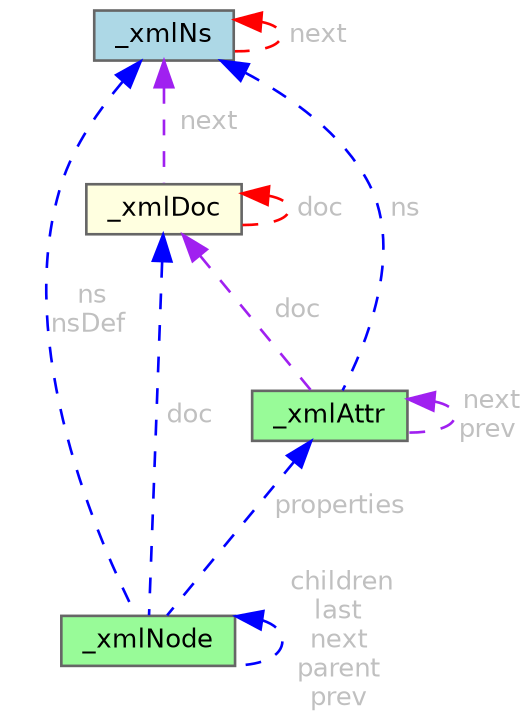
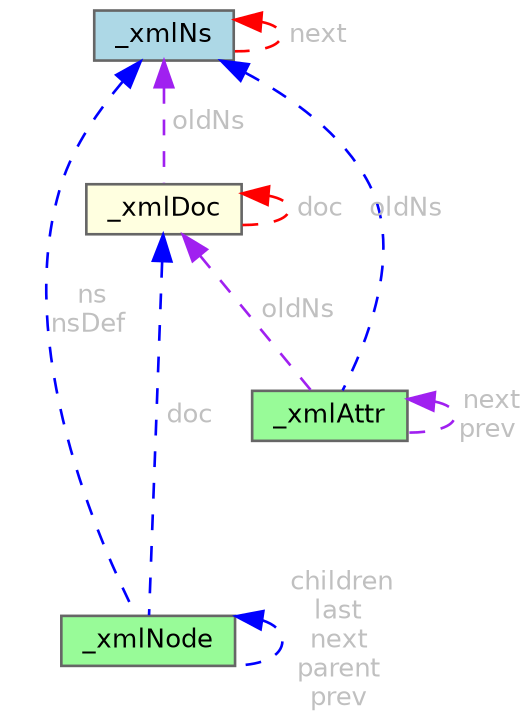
edge "_xmlDoc" -> "_xmlNs": label " next" -> " oldNs"
edge "_xmlAttr" -> "_xmlNs": label " ns" -> " oldNs"
edge "_xmlAttr" -> "_xmlDoc": label " doc" -> " oldNs"
edge "_xmlNode" -> "_xmlAttr": removed, label "properties"
